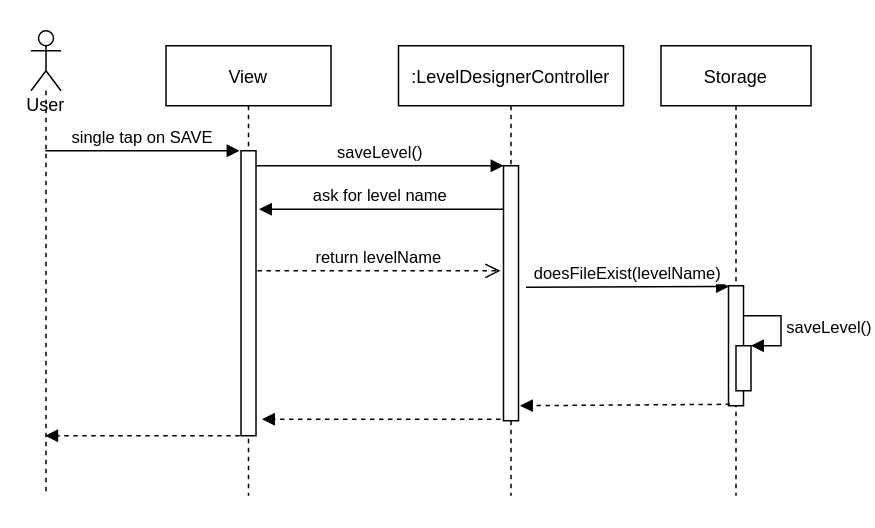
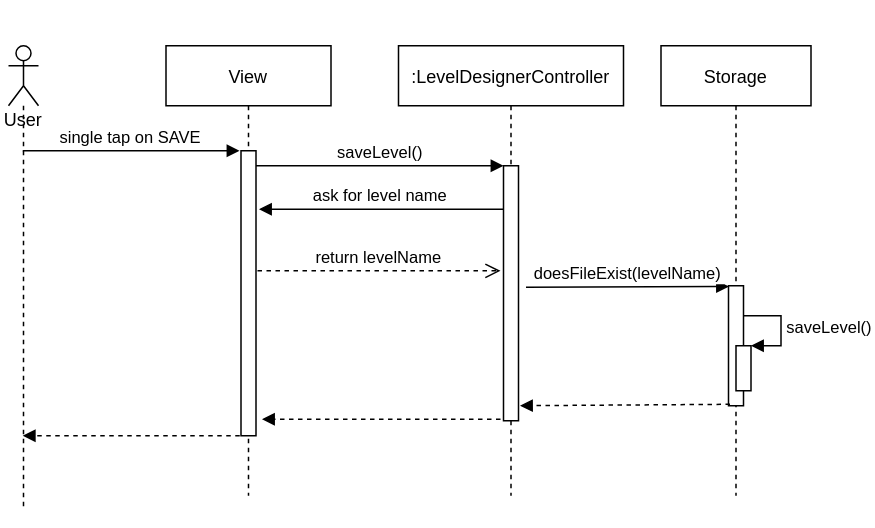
node "User": moved (46, 263) -> (23, 278)
